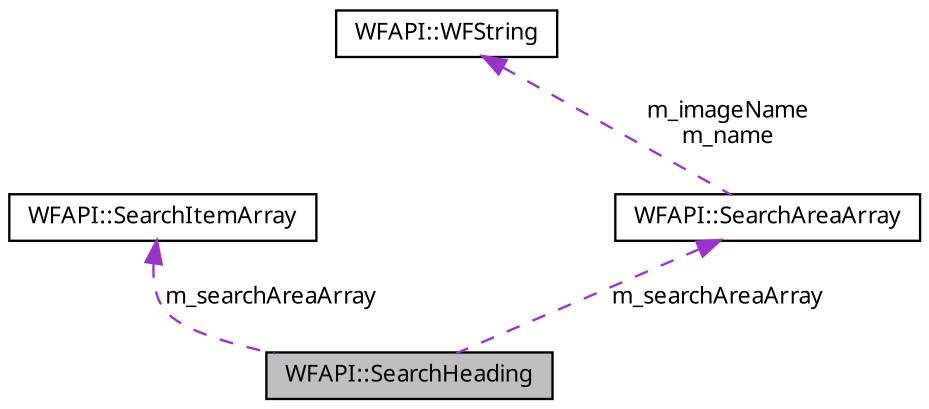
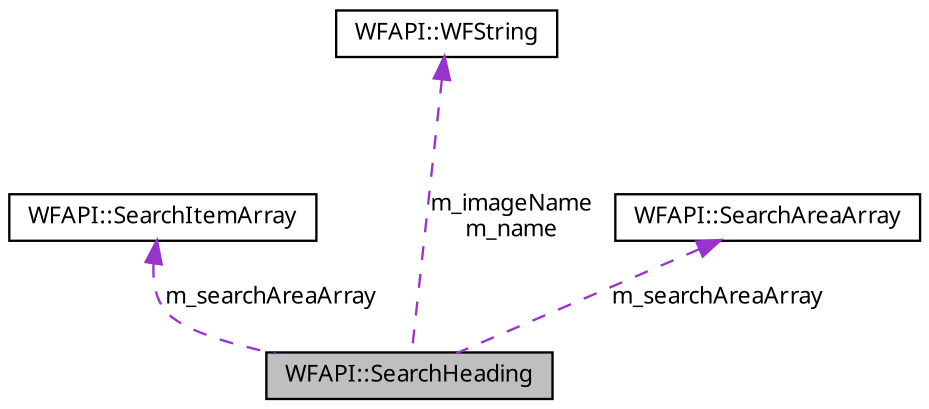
edge "WFAPI::SearchAreaArray" -> "WFAPI::WFString": now "WFAPI::SearchHeading" -> "WFAPI::WFString"
